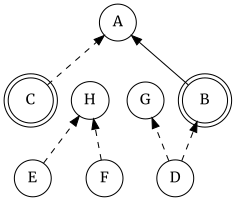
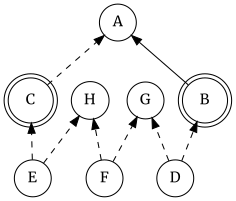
edge "F" -> "G": added
edge "E" -> "C": added
